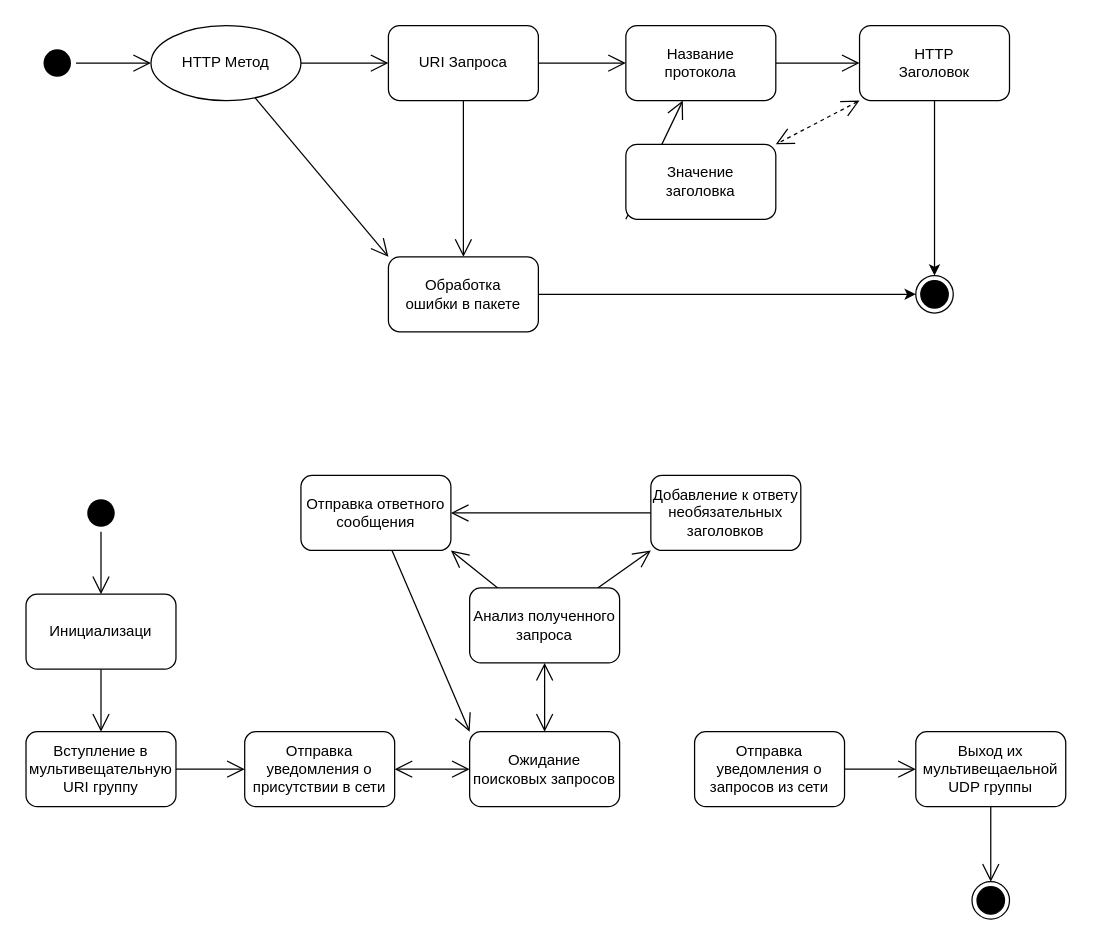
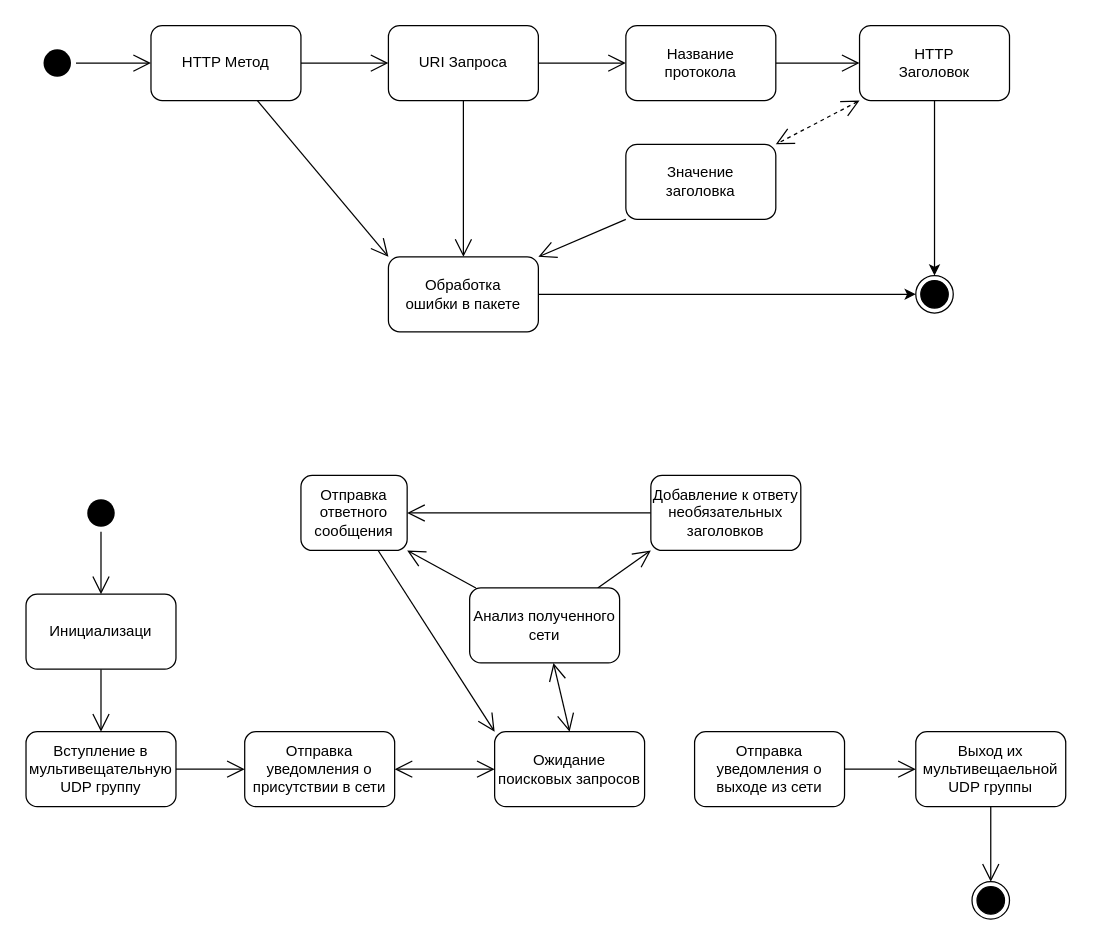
node "HTTP Метод": shape ellipse -> rounded rectangle
edge "Значение заголовка" -> "Название протокола": now "Значение заголовка" -> "Обработка ошибки в пакете"
node "Отправка ответного сообщения": size 150x75 -> 106x75
node "Анализ полученного запроса": label "Анализ полученного запроса" -> "Анализ полученного сети"
node "Вступление в мультивещательную URI группу": label "Вступление в мультивещательную URI группу" -> "Вступление в мультивещательную UDP группу"
node "Ожидание поисковых запросов": moved (544, 769) -> (569, 769)
node "Отправка уведомления о запросов из сети": label "Отправка уведомления о запросов из сети" -> "Отправка уведомления о выходе из сети"
